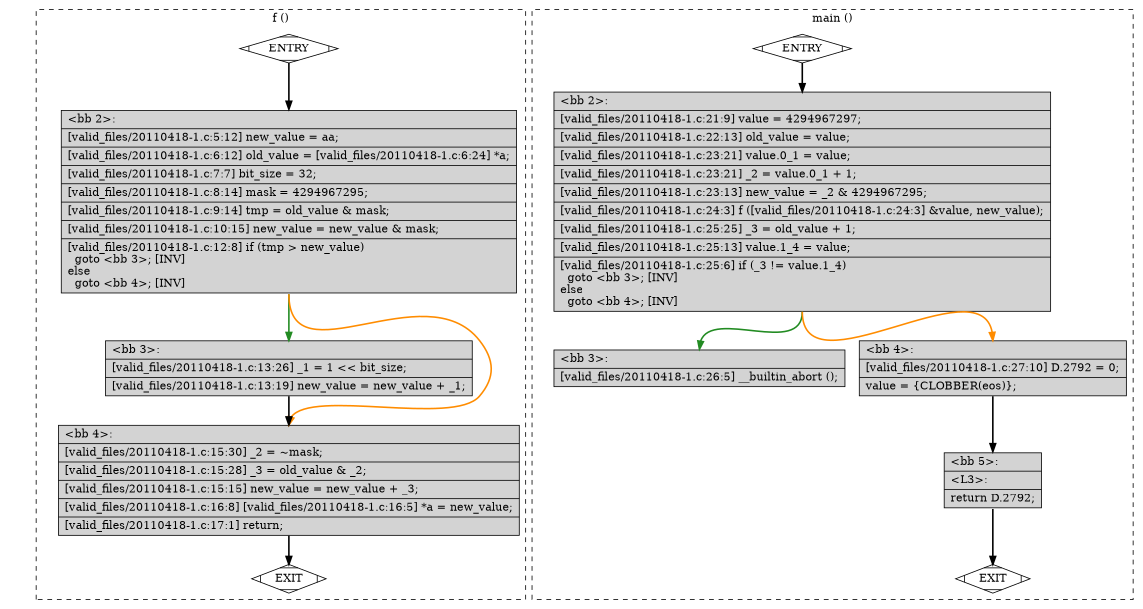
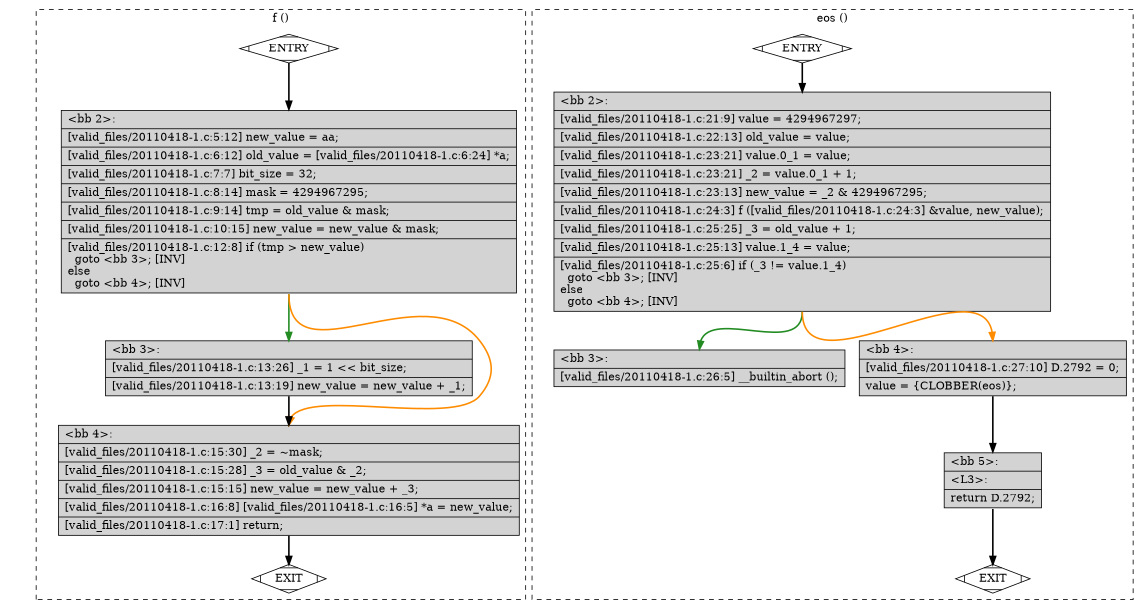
cluster "main ()": label "main ()" -> "eos ()"
